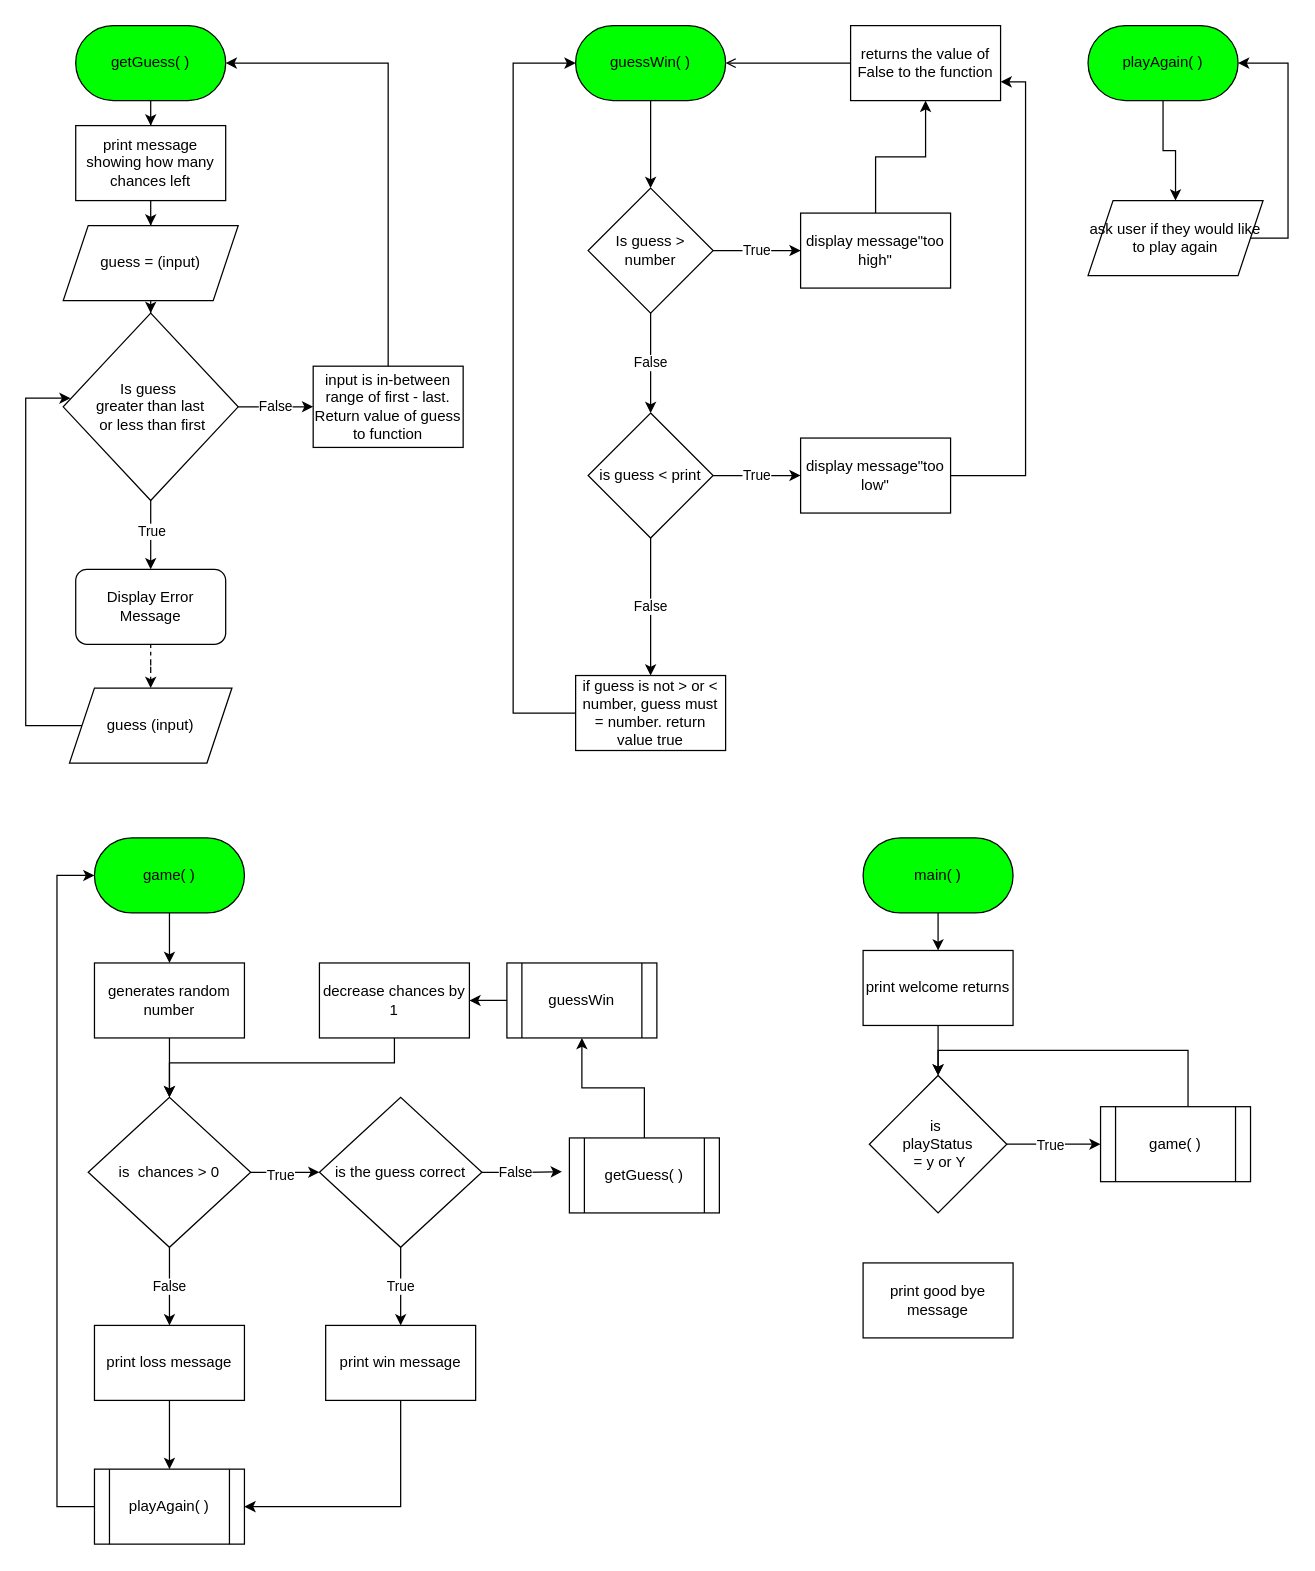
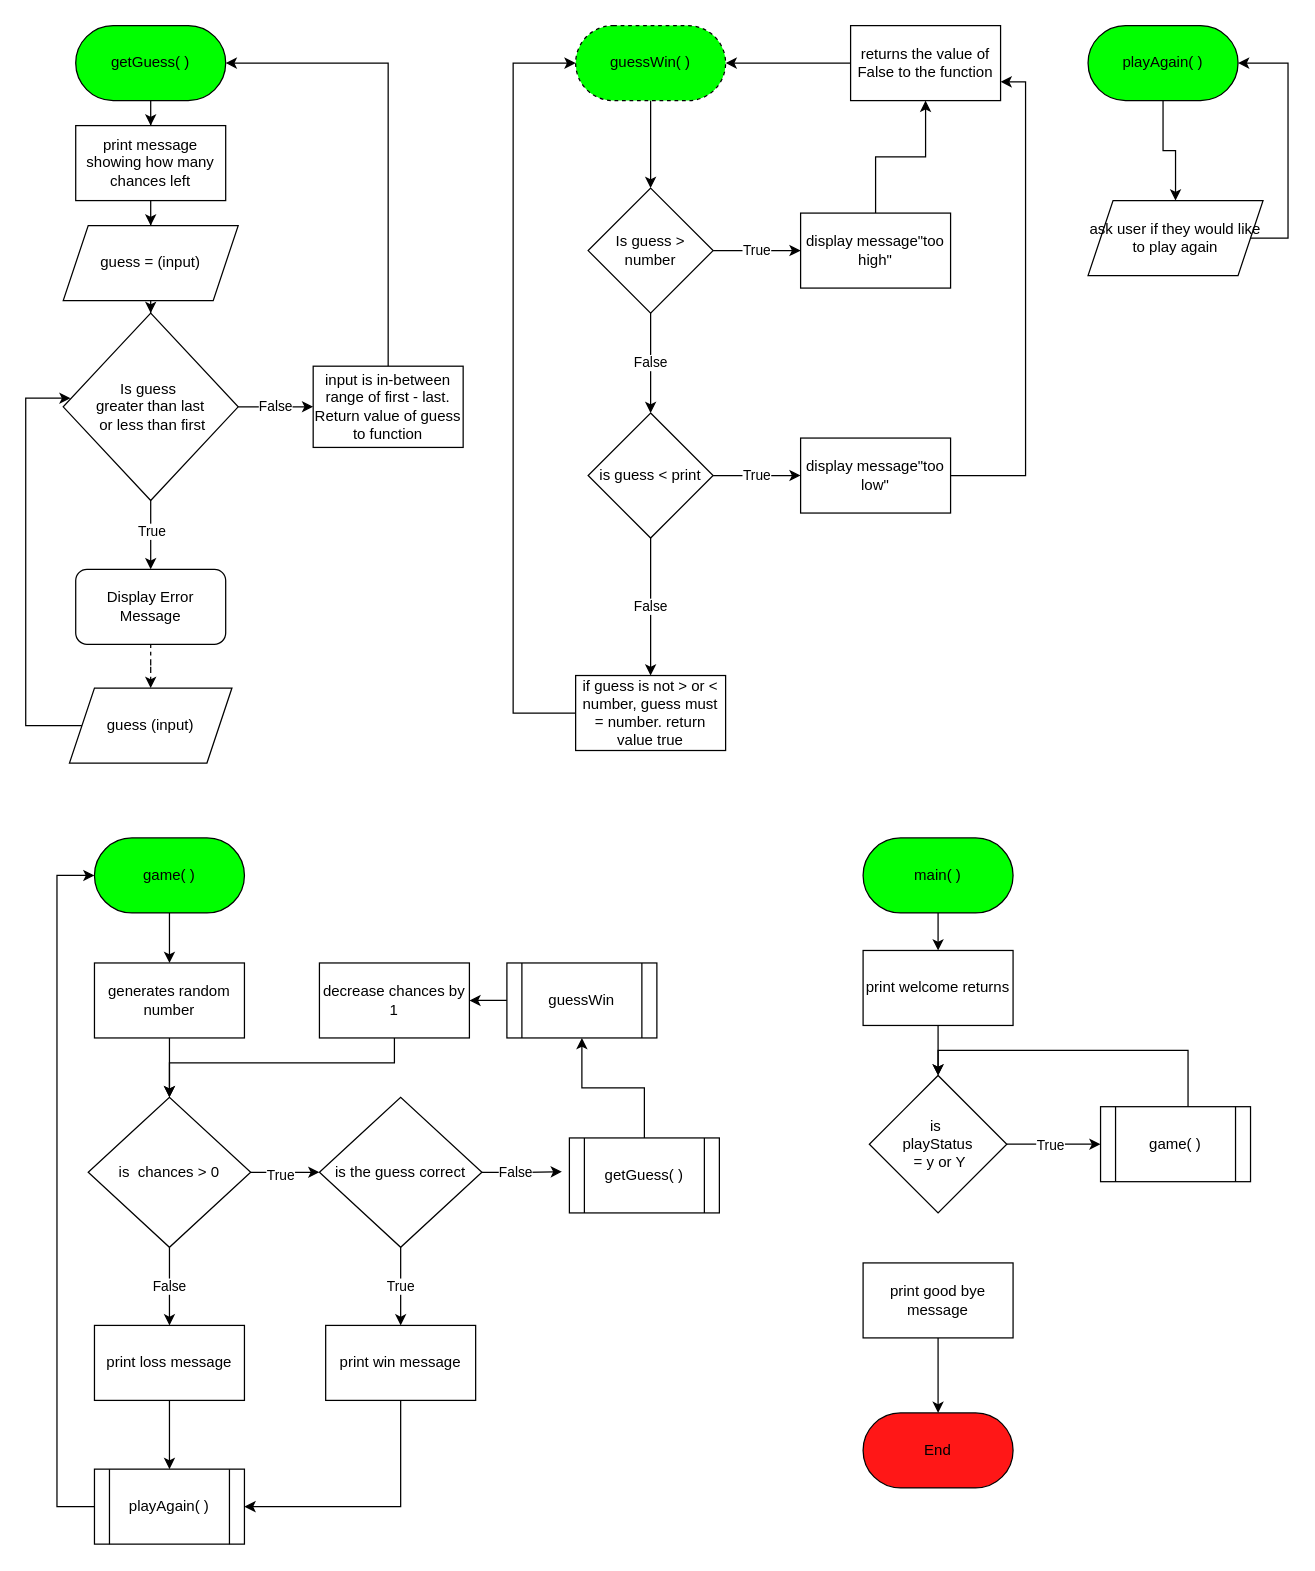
node "guessWin( )": style solid -> dashed
edge "returns the value of False to the function" -> "guessWin( )": arrowhead open -> classic
edge "print good bye message" -> "End": added
node "End": added
